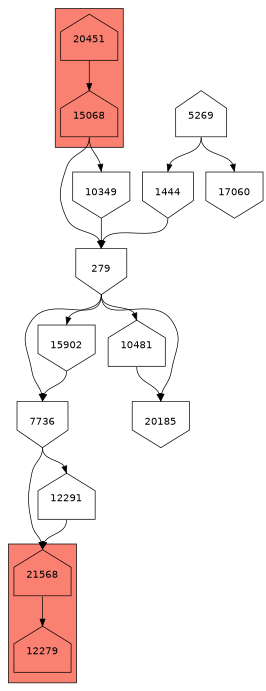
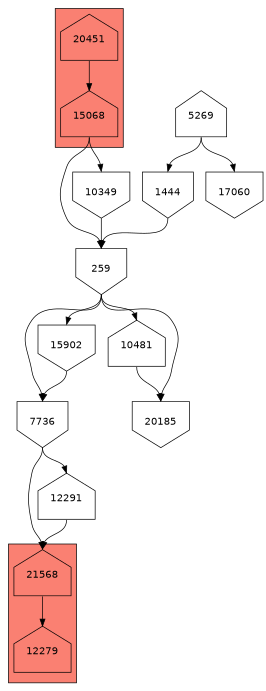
node "279": label "279" -> "259"
